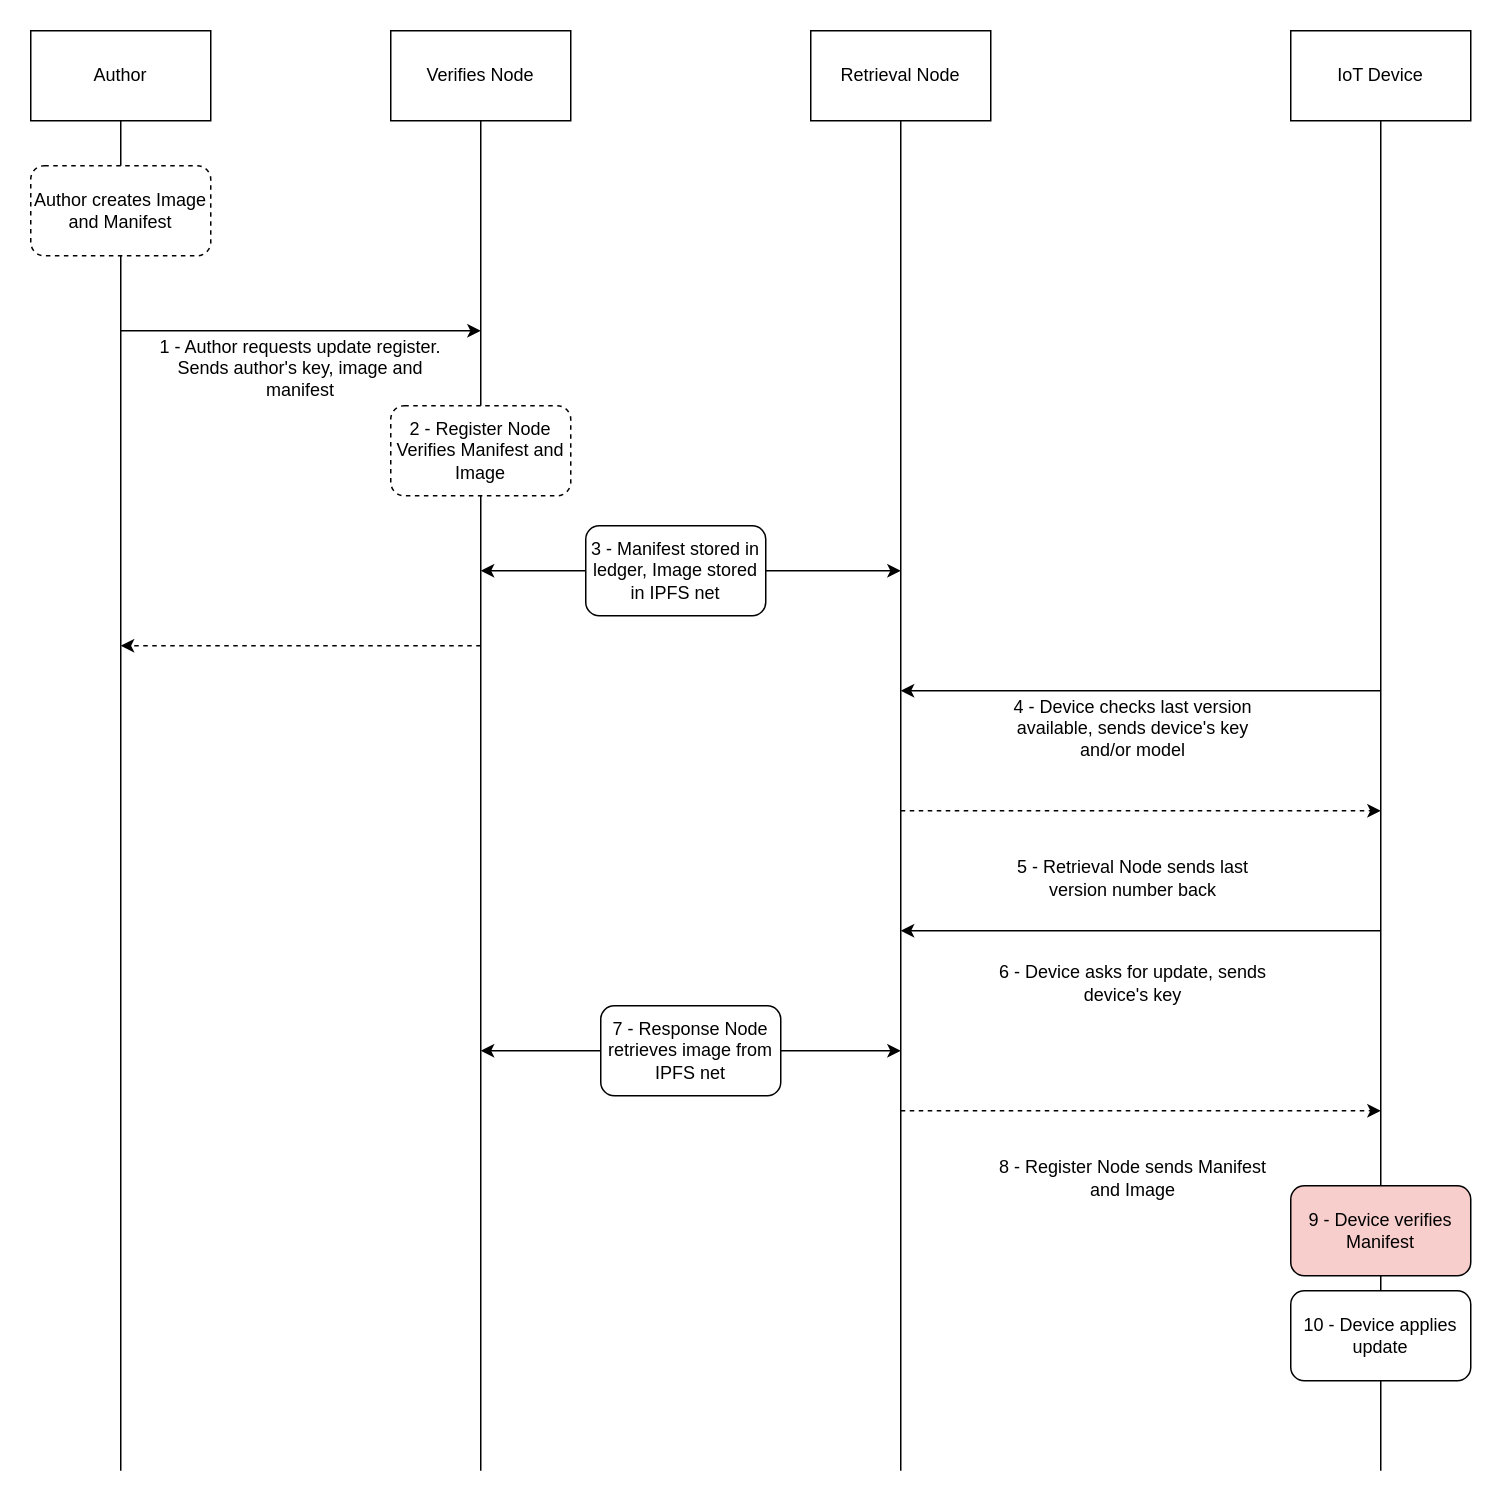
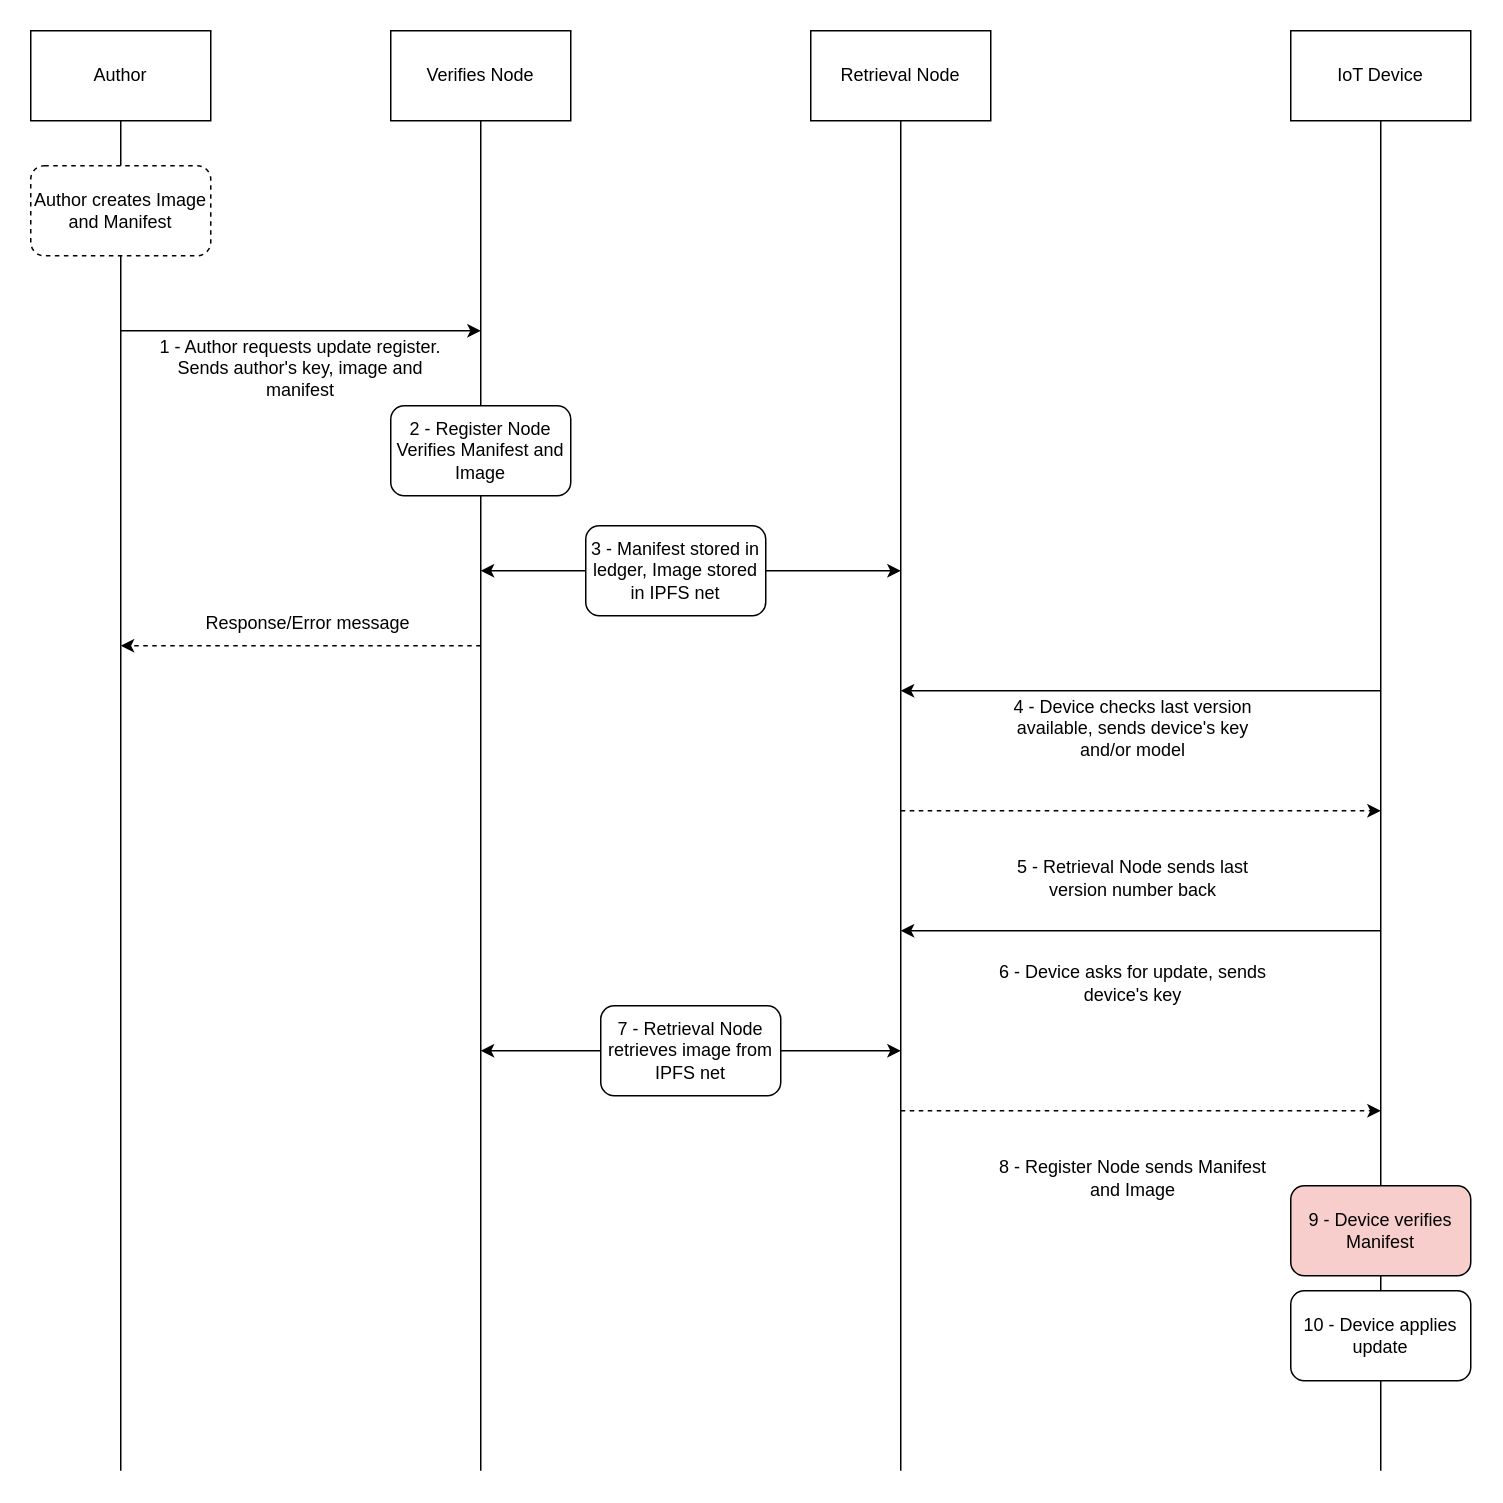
node "2 - Register Node Verifies Manifest and Image": style dashed -> solid
node "Response/Error message": added
node "7 - Response Node retrieves image from IPFS net": label "7 - Response Node retrieves image from IPFS net" -> "7 - Retrieval Node retrieves image from IPFS net"
